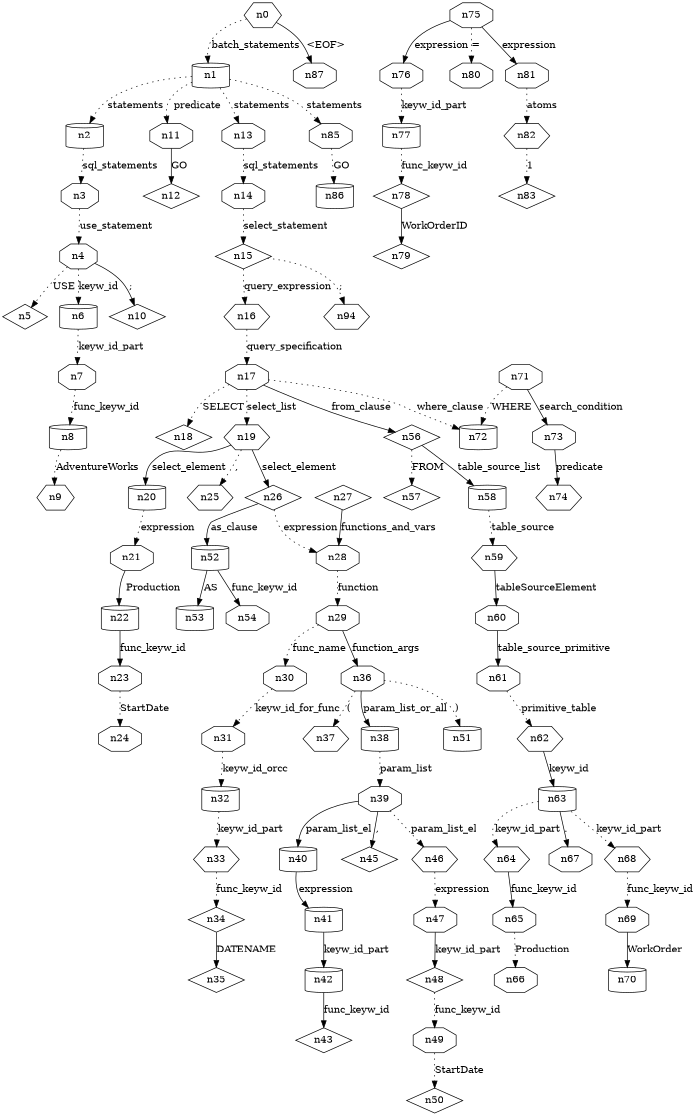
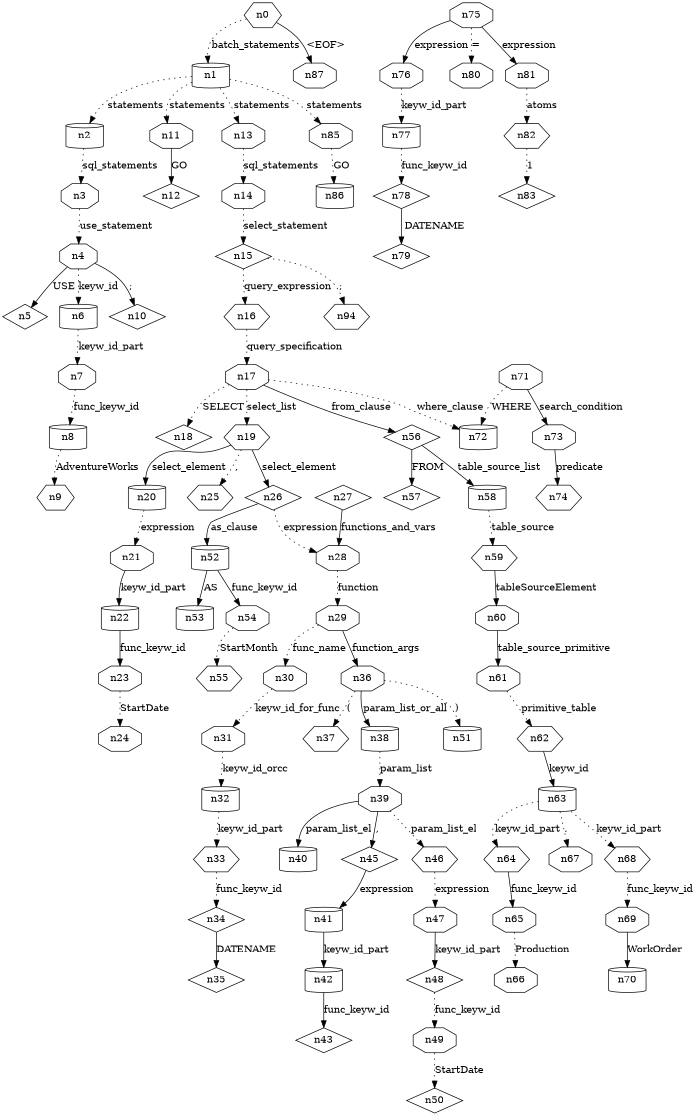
edge "n1" -> "n11": label "predicate" -> "statements"
edge "n78" -> "n79": label "WorkOrderID" -> "DATENAME"
edge "n4" -> "n5": style dotted -> solid
edge "n56" -> "n57": style dotted -> solid
edge "n21" -> "n22": label "Production" -> "keyw_id_part"
node "n55": added
edge "n63" -> "n67": style solid -> dotted
edge "n40" -> "n41": now "n45" -> "n41"
